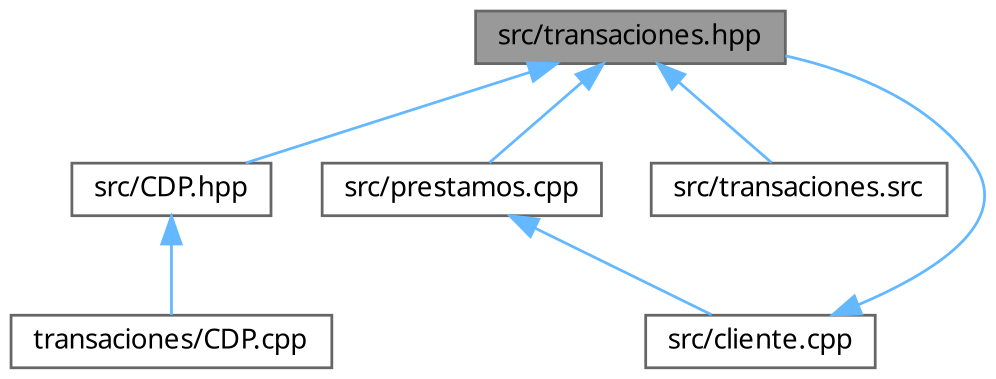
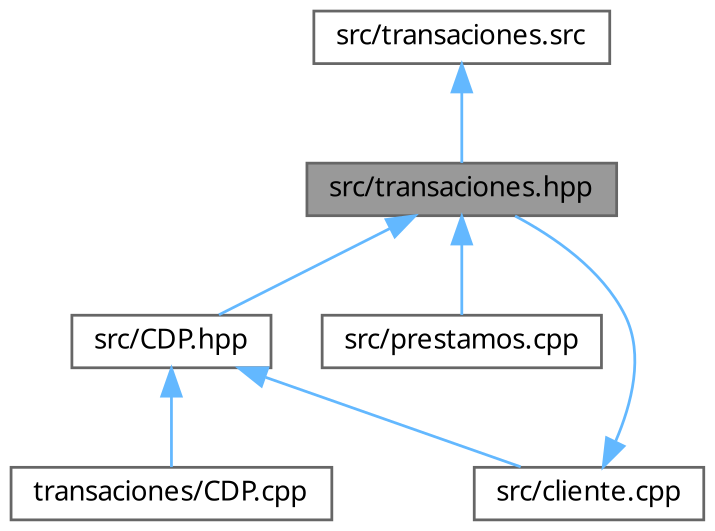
edge "src/transaciones.src" -> "src/transaciones.hpp": reversed
edge "src/cliente.cpp" -> "src/prestamos.cpp": now "src/cliente.cpp" -> "src/CDP.hpp"
